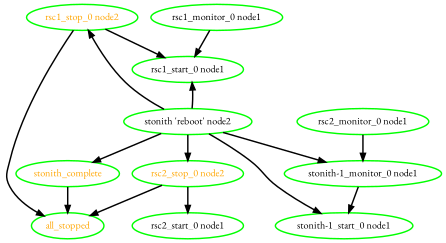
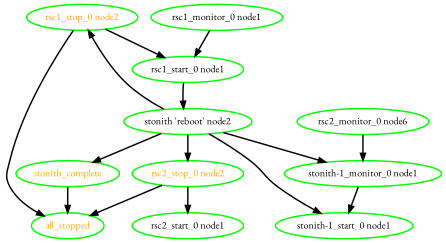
edge "stonith 'reboot' node2" -> "rsc1_start_0 node1": reversed
node "rsc2_monitor_0 node1": label "rsc2_monitor_0 node1" -> "rsc2_monitor_0 node6"
